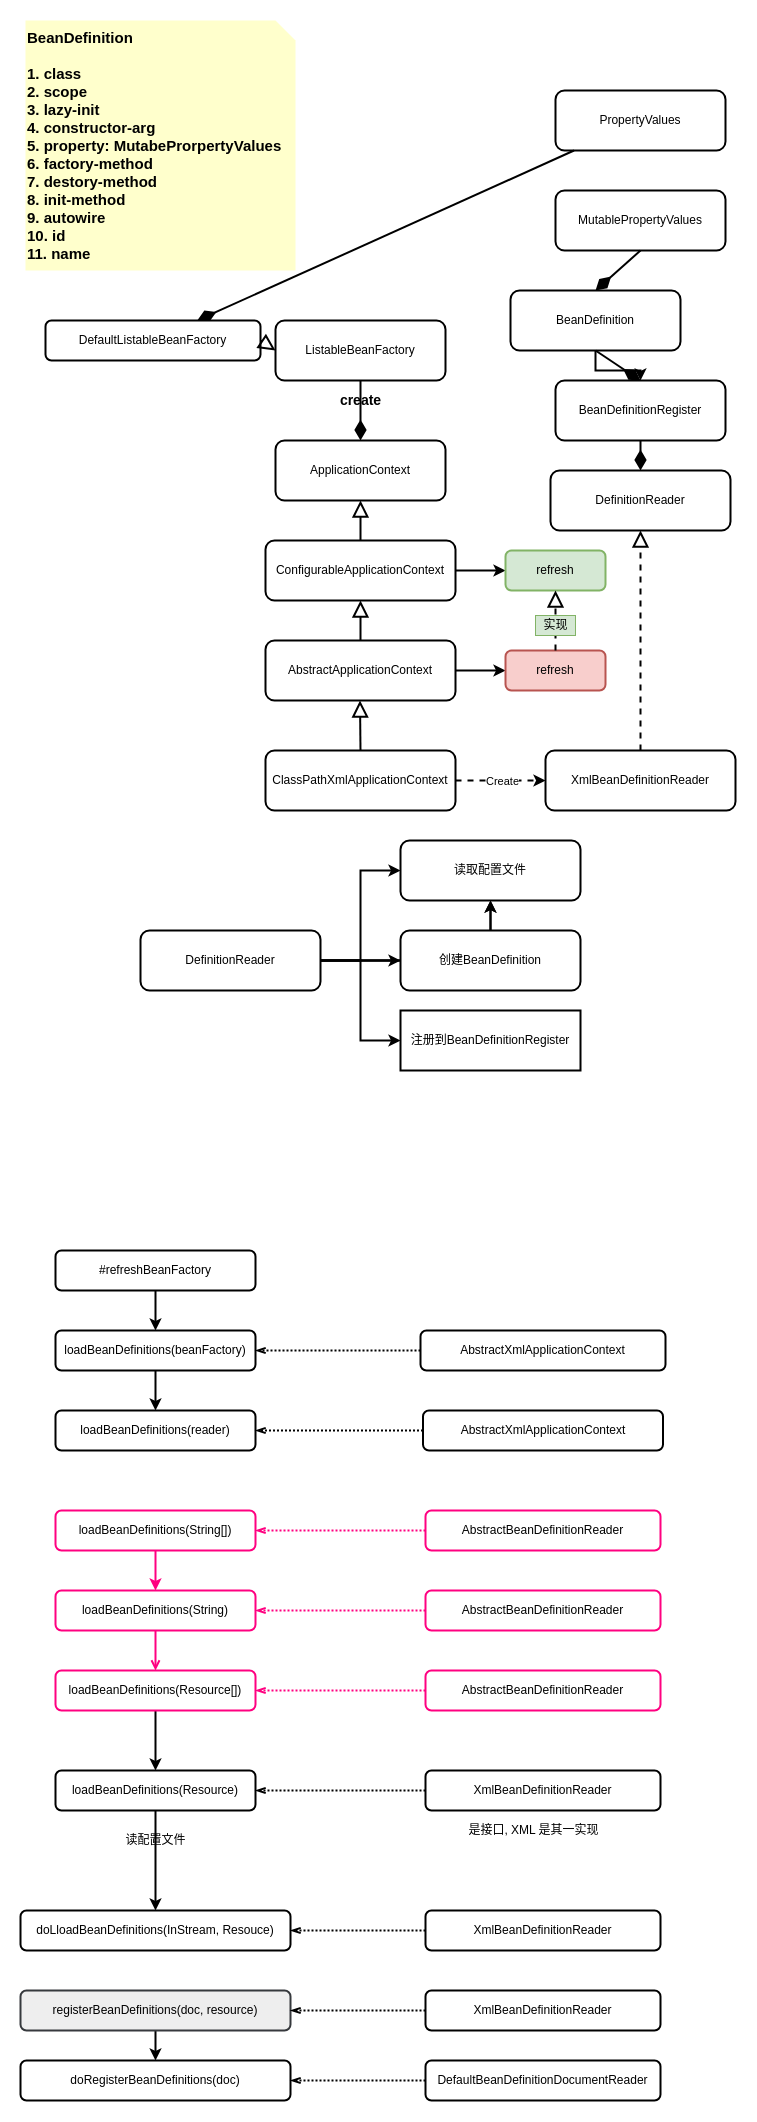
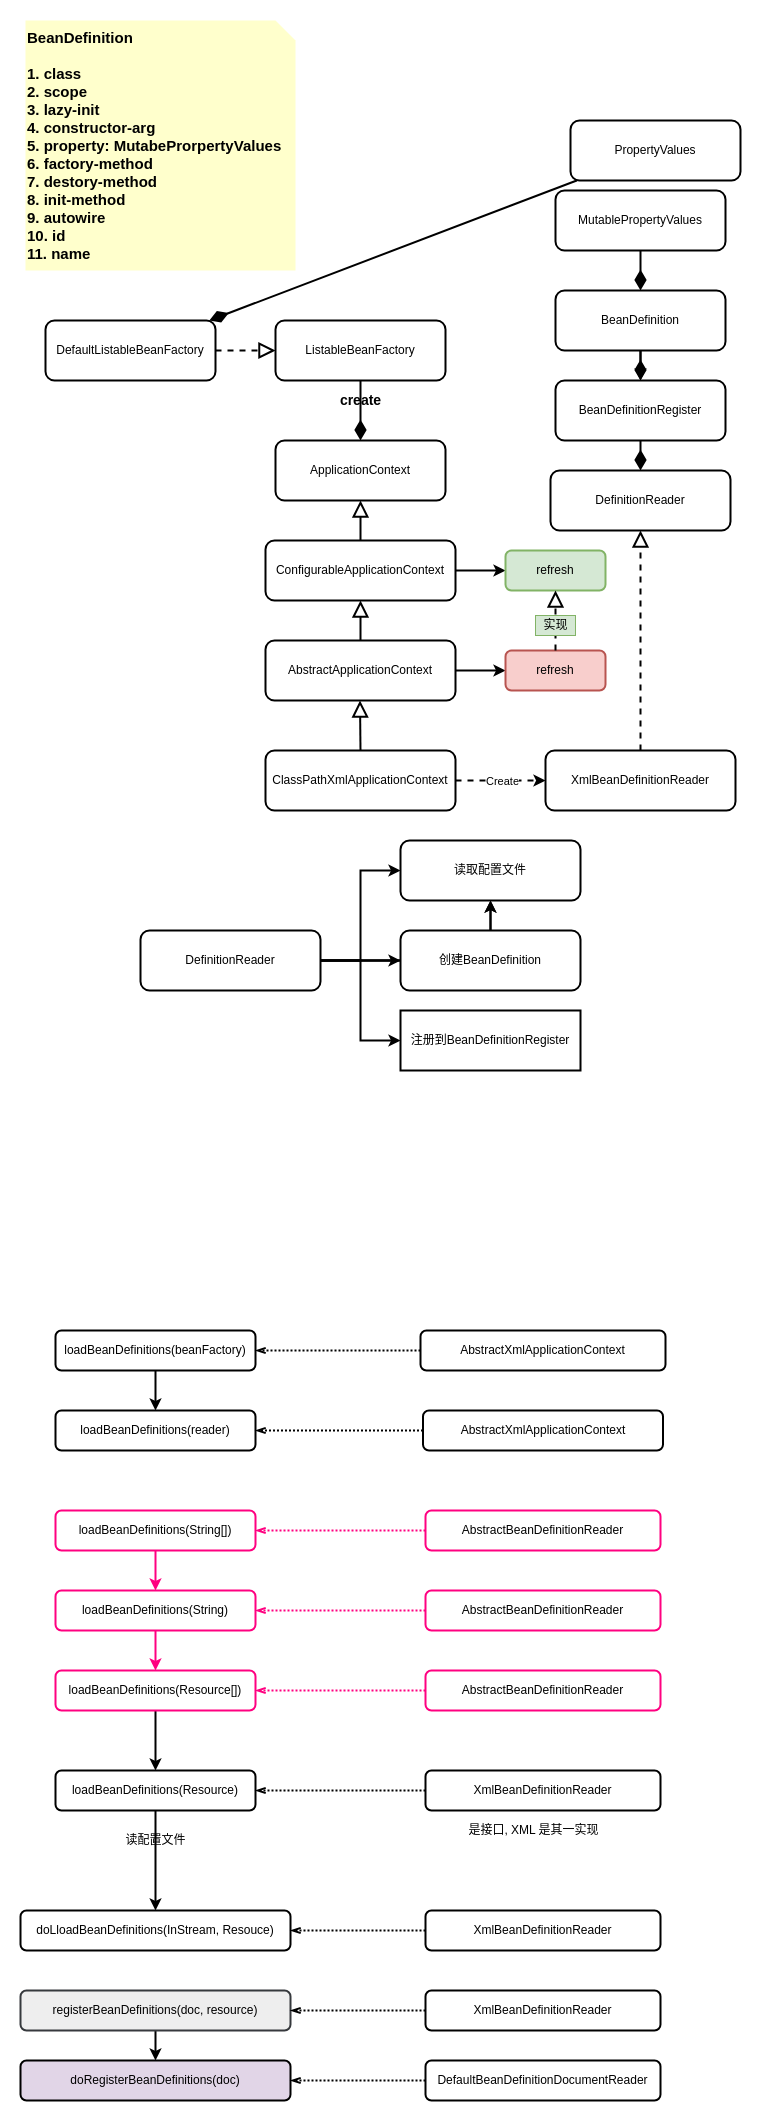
node "PropertyValues": moved (641, 121) -> (656, 151)
node "BeanDefinition": moved (596, 321) -> (641, 321)
node "DefaultListableBeanFactory": size 215x40 -> 170x60
node "#refreshBeanFactory": removed
edge "#refreshBeanFactory" -> "loadBeanDefinitions(beanFactory)": removed
edge "loadBeanDefinitions(String)" -> "loadBeanDefinitions(Resource[])": arrowhead open -> classic
node "doRegisterBeanDefinitions(doc)": fillcolor #ffffff -> #e1d5e7
